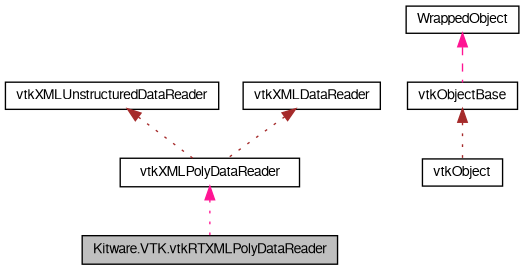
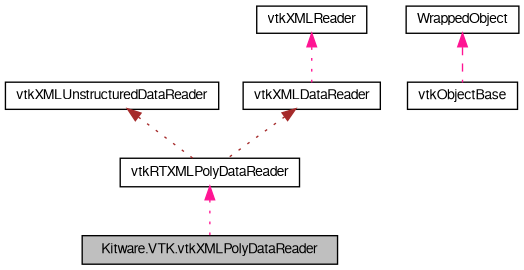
node "vtkXMLReader": added
node "vtkXMLPolyDataReader": label "vtkXMLPolyDataReader" -> "vtkRTXMLPolyDataReader"
node "vtkObject": removed
node "Kitware.VTK.vtkRTXMLPolyDataReader": label "Kitware.VTK.vtkRTXMLPolyDataReader" -> "Kitware.VTK.vtkXMLPolyDataReader"
